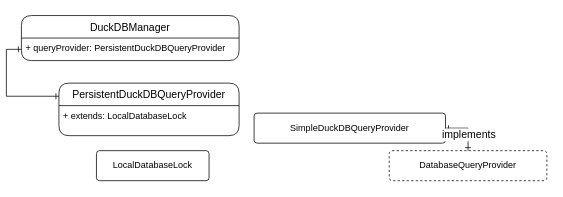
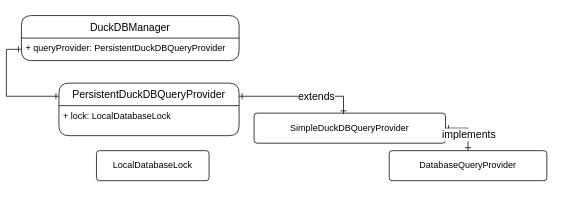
edge "PersistentDuckDBQueryProvider" -- "SimpleDuckDBQueryProvider": added, label "extends"
node "+ extends: LocalDatabaseLock": label "+ extends: LocalDatabaseLock" -> "+ lock: LocalDatabaseLock"
node "DatabaseQueryProvider": style dashed -> solid
